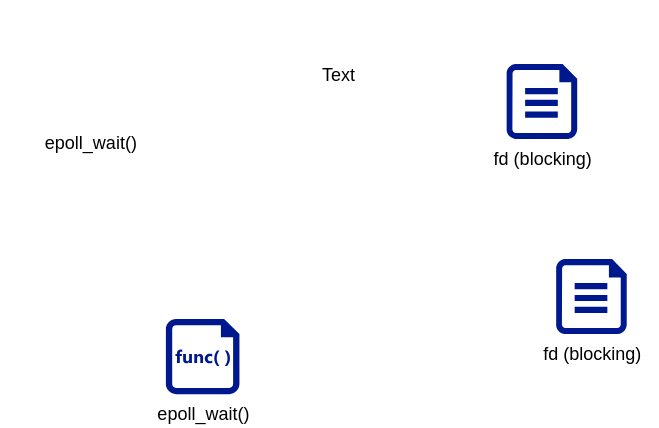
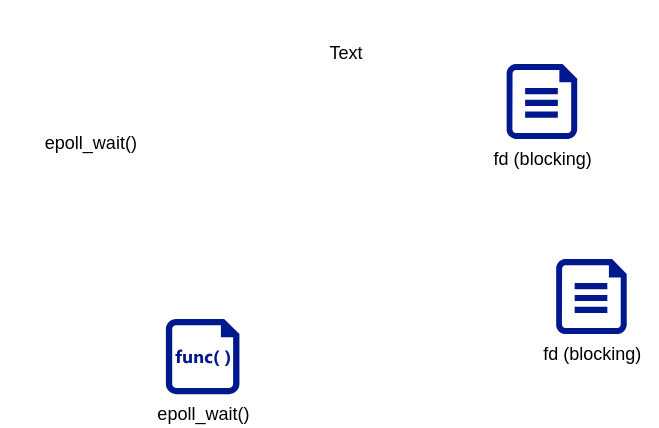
node "Text": moved (338, 76) -> (346, 53)
